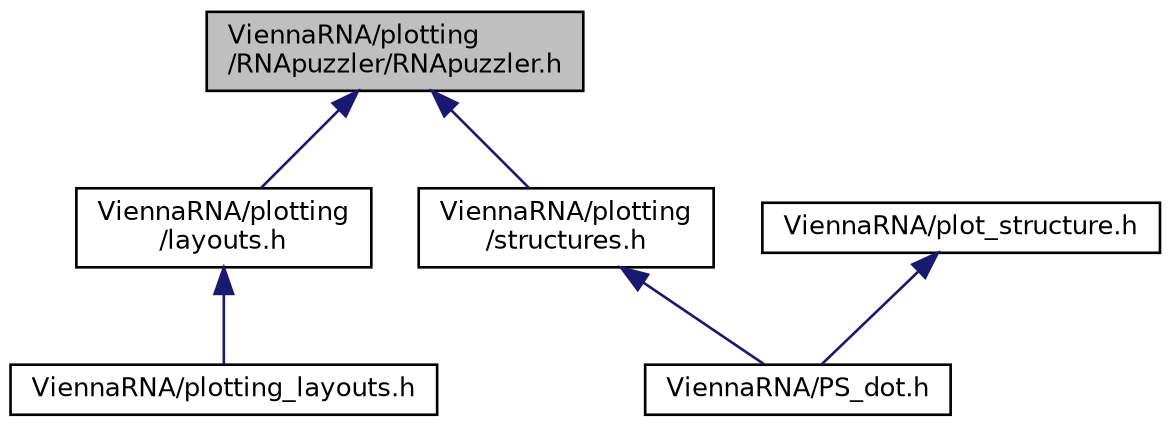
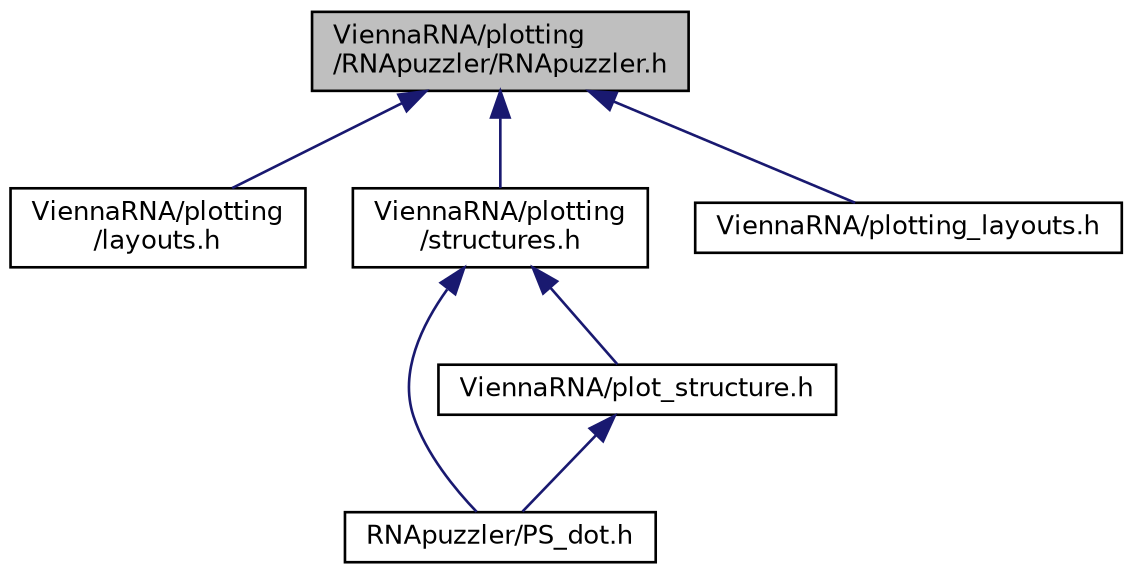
edge "ViennaRNA/plot_structure.h" -> "ViennaRNA/plotting /structures.h": added
edge "ViennaRNA/plotting_layouts.h" -> "ViennaRNA/plotting /layouts.h": now "ViennaRNA/plotting_layouts.h" -> "ViennaRNA/plotting /RNApuzzler/RNApuzzler.h"
node "ViennaRNA/PS_dot.h": label "ViennaRNA/PS_dot.h" -> "RNApuzzler/PS_dot.h"
